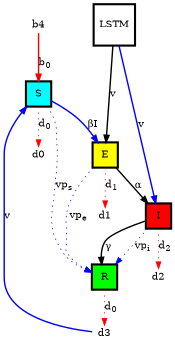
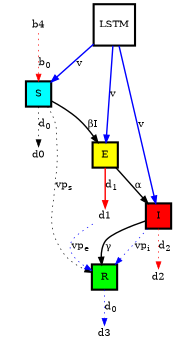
edge "b4" -> "S": style bold -> dotted
edge "LSTM" -> "E": color black -> blue
edge "S" -> "E": color blue -> black
edge "S" -> "d0": color red -> black
edge "E" -> "d1": style dotted -> bold
edge "S" -> "R": color blue -> black
edge "E" -> "R": now "d1" -> "R"
edge "d3" -> "S": now "LSTM" -> "S"
edge "R" -> "d3": color red -> blue
